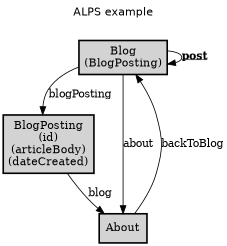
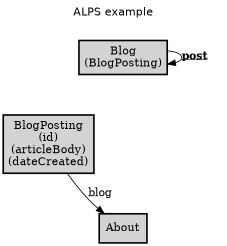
edge "Blog" -> "BlogPosting": removed, label "blogPosting"
edge "Blog" -> "About": removed, label "about"
edge "About" -> "Blog": removed, label "backToBlog"
